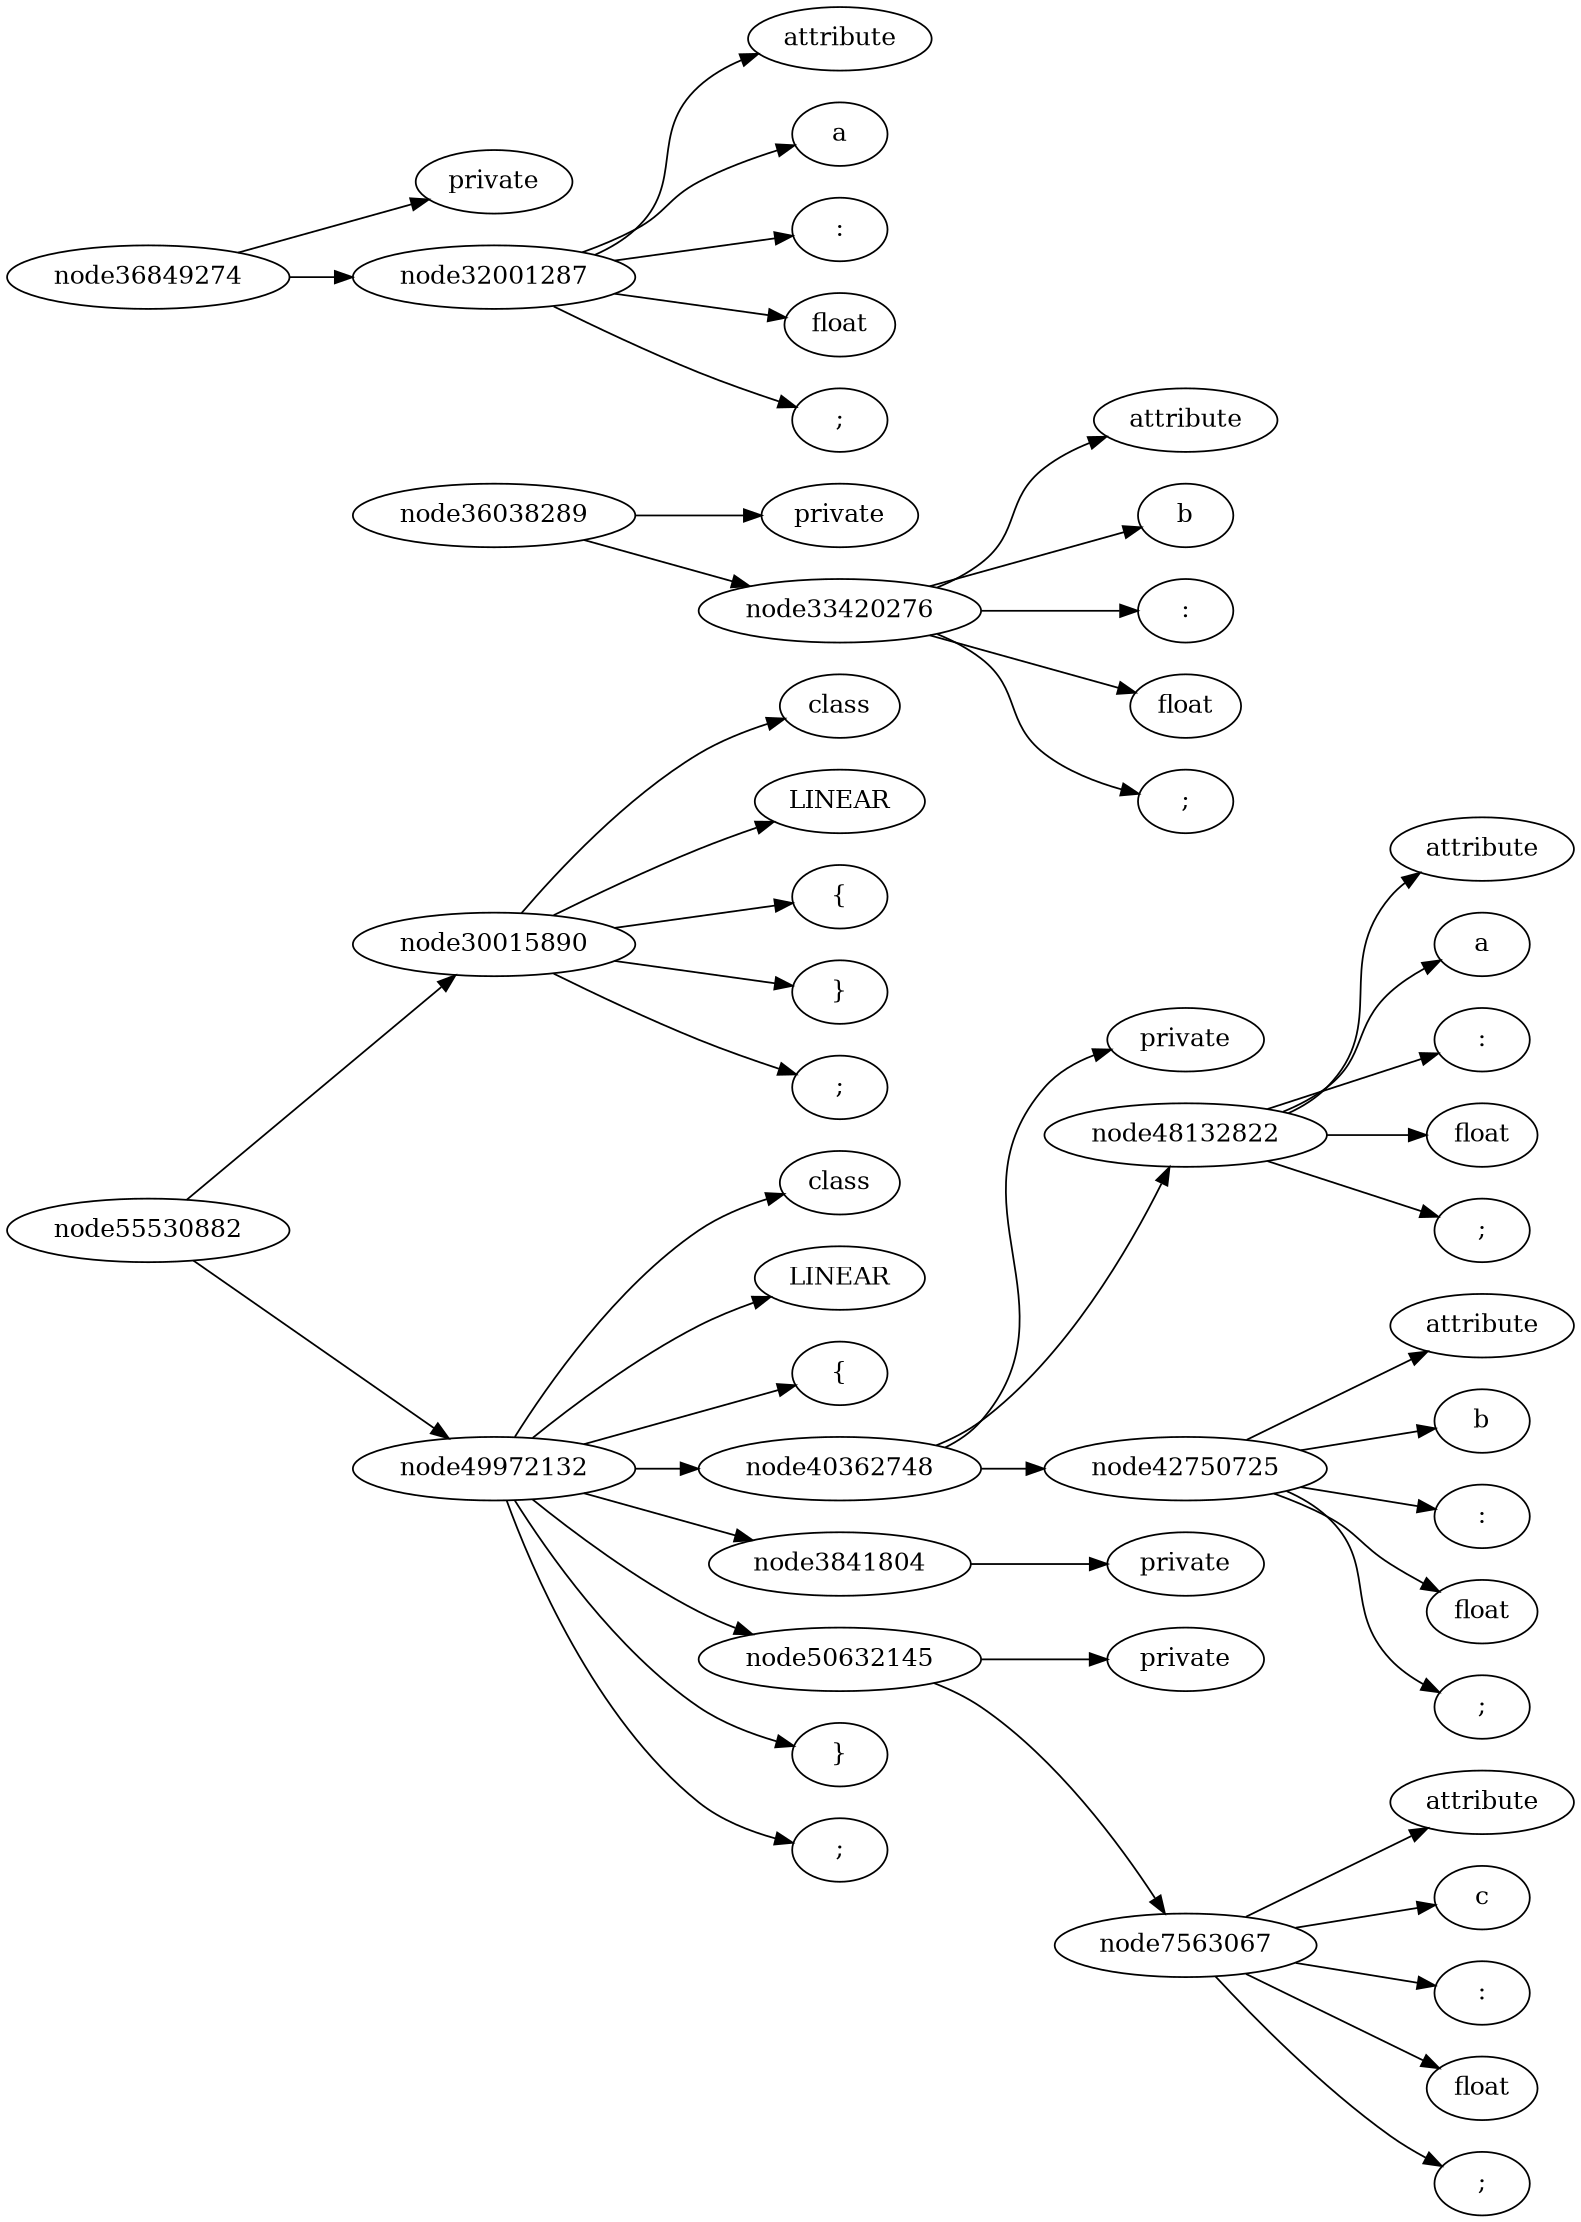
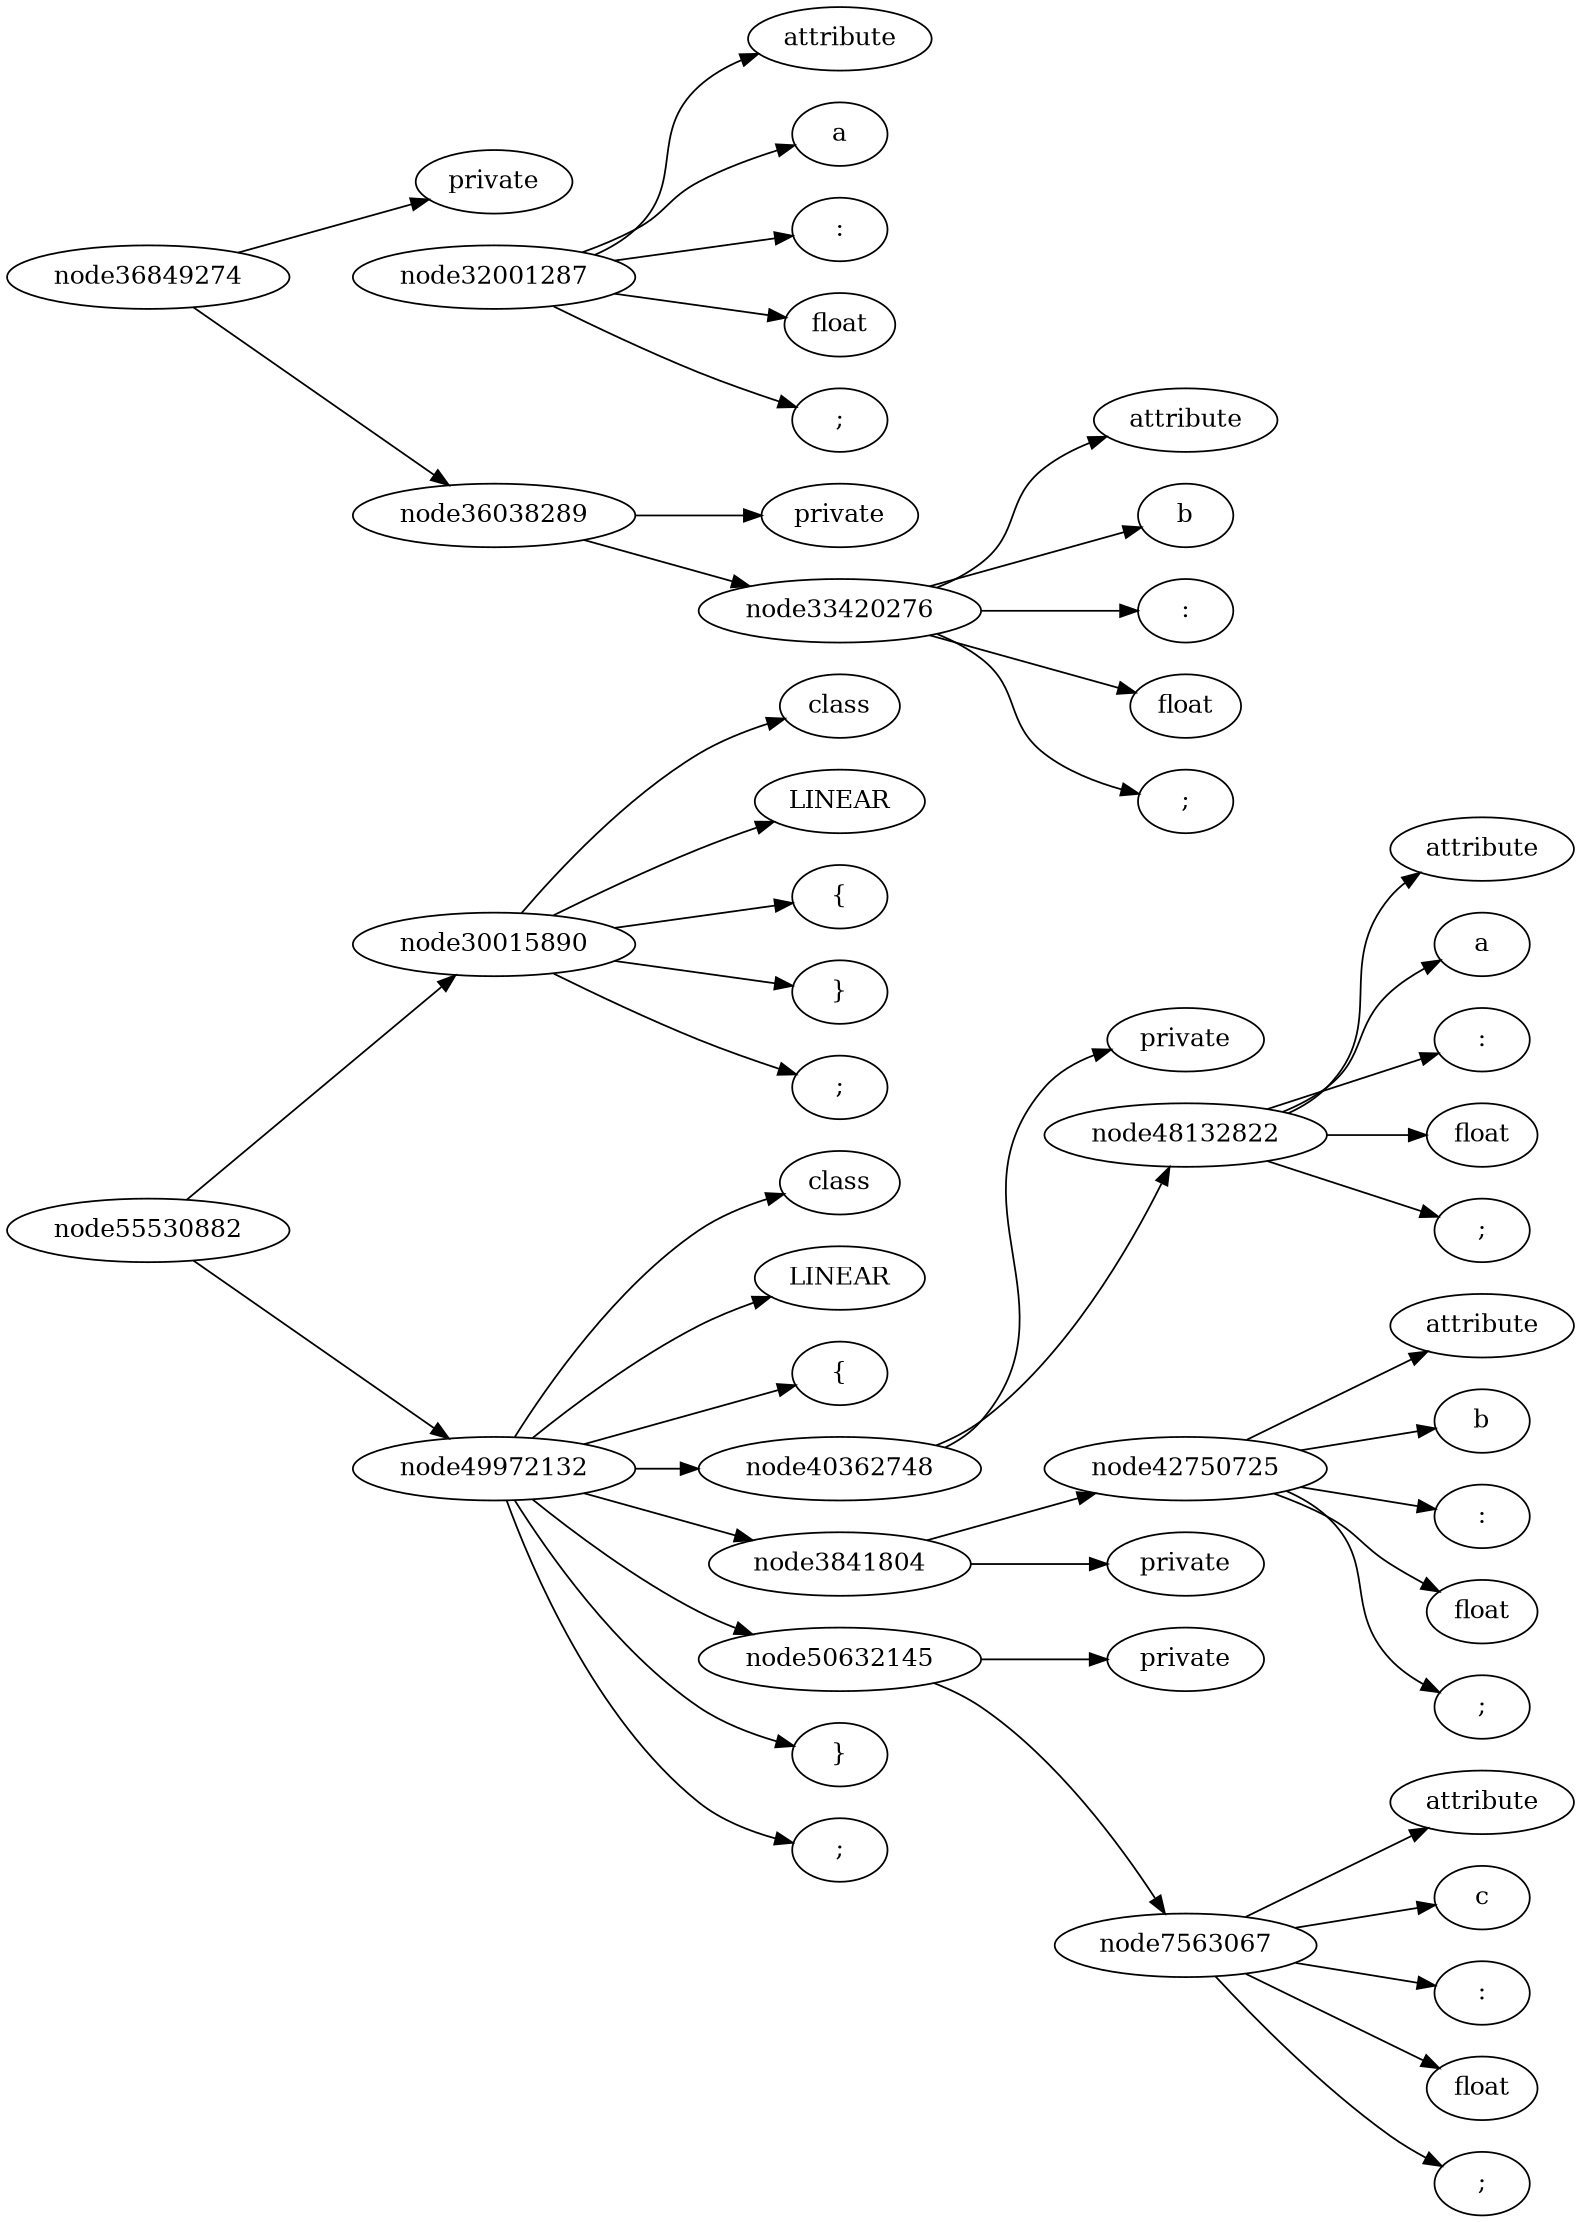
edge "node36849274" -> "node32001287": now "node36849274" -> "node36038289"
edge "node40362748" -> "node42750725": now "node3841804" -> "node42750725"
